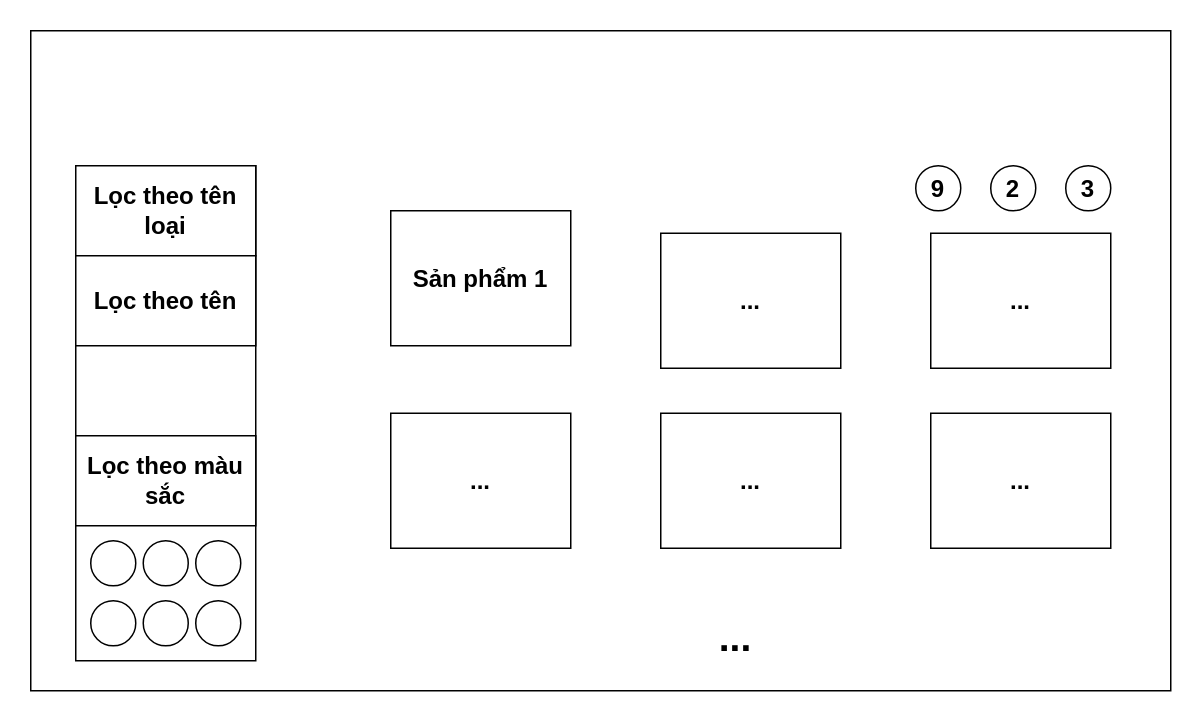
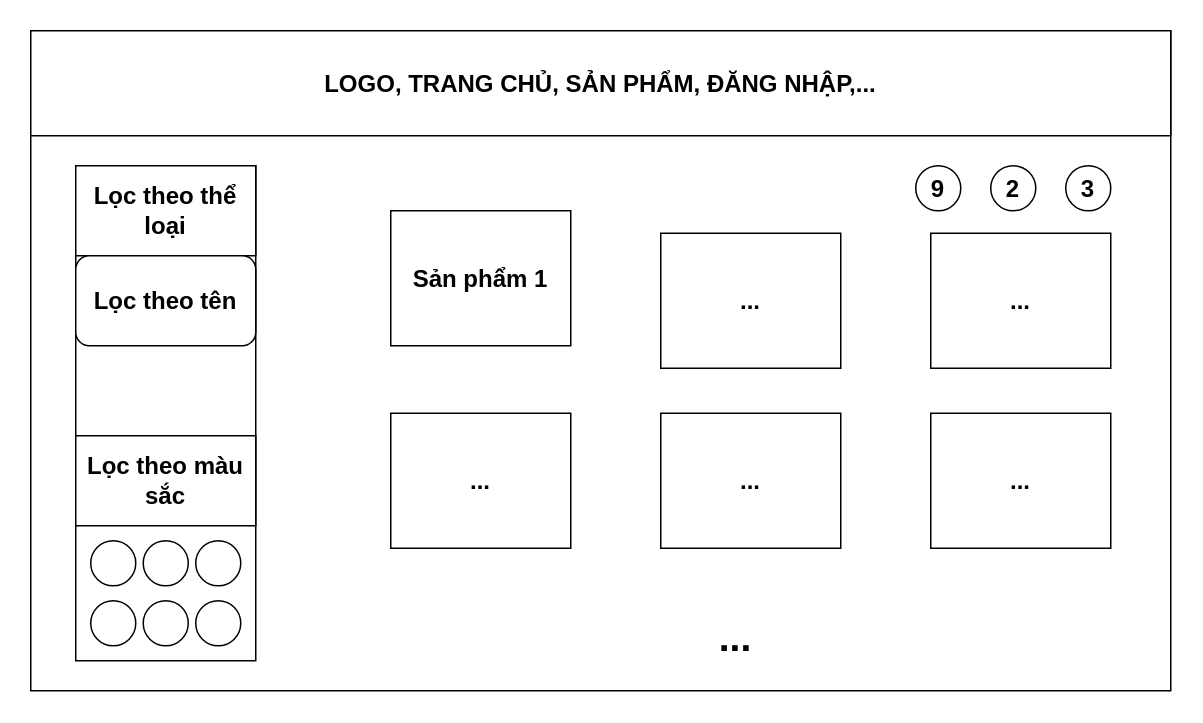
node "LOGO, TRANG CHỦ, SẢN PHẨM, ĐĂNG NHẬP,...": added
node "Lọc theo tên loại": label "Lọc theo tên loại" -> "Lọc theo thể loại"
node "Lọc theo tên": shape rectangle -> rounded rectangle
